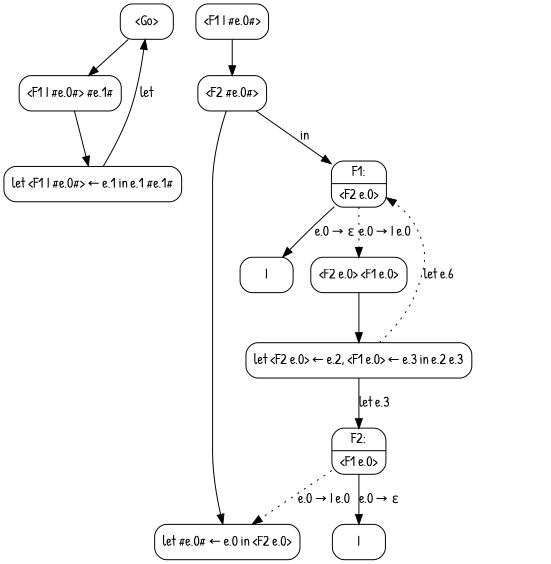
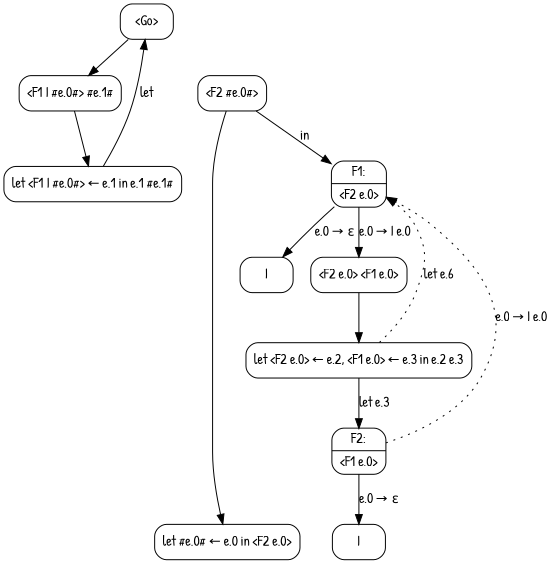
node "<F1 I #e.0#>": removed
edge "F1:" -> "<F2 e.0> <F1 e.0>": style dotted -> solid
edge "F2:" -> "let #e.0# ← e.0 in <F2 e.0>": now "F2:" -> "F1:"
